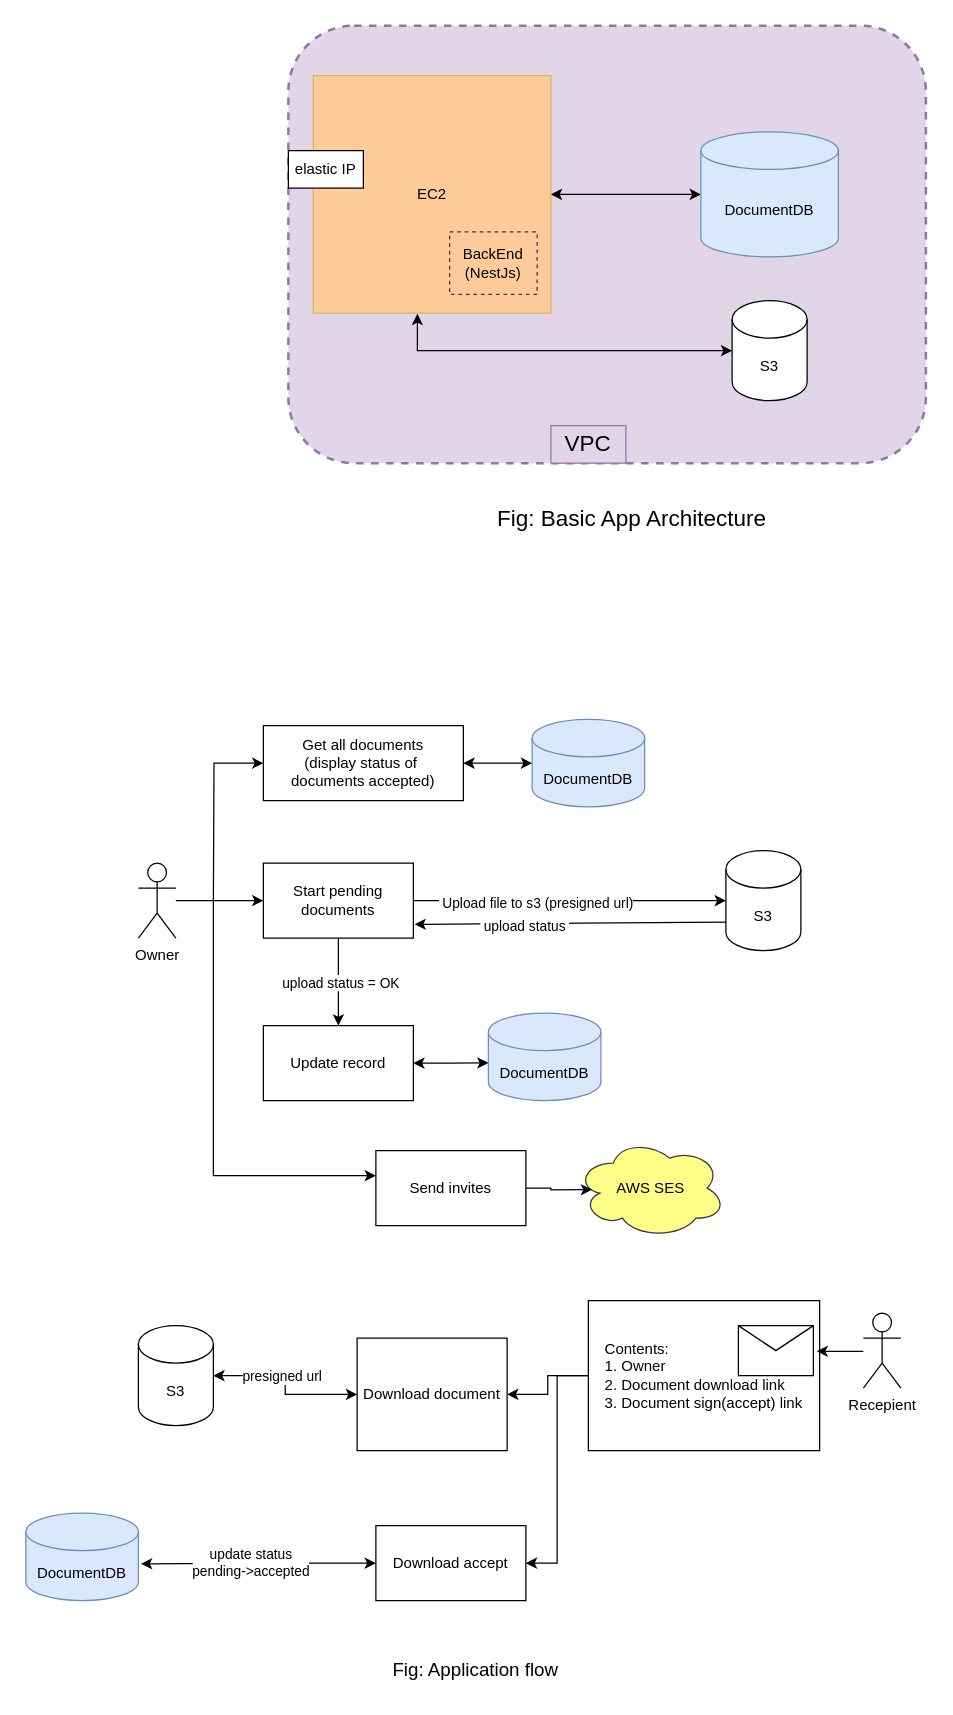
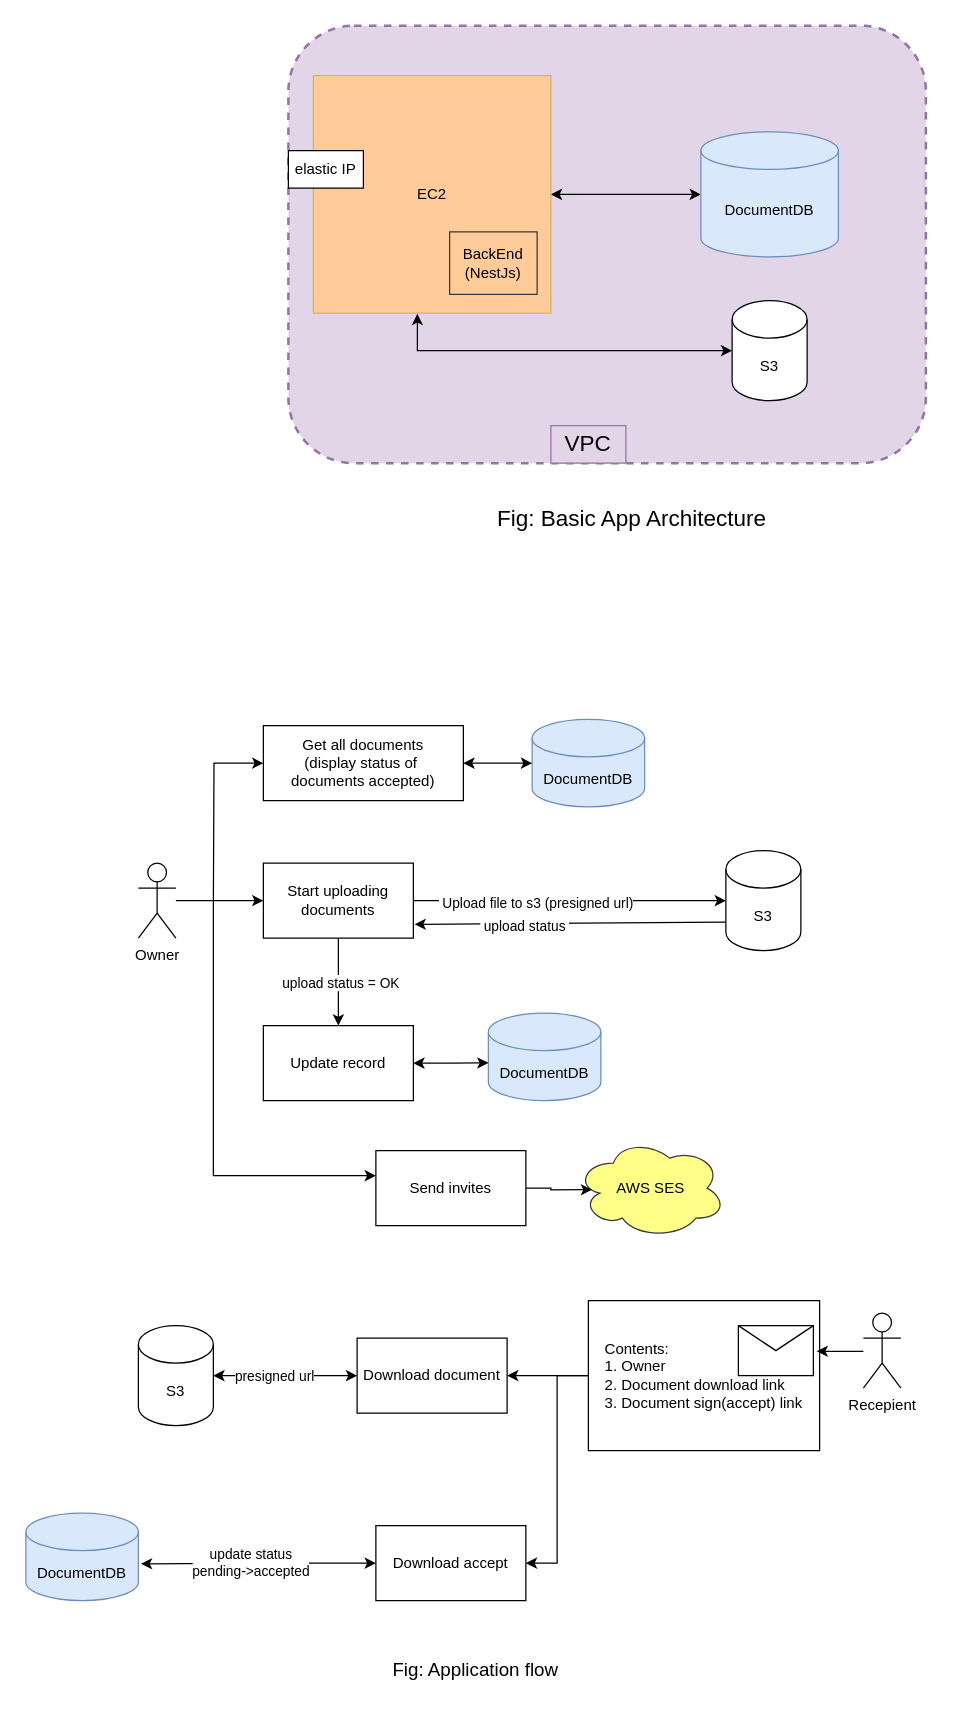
node "BackEnd (NestJs)": style dashed -> solid
node "Start pending documents": label "Start pending documents" -> "Start uploading documents"
node "Download document": size 150x113 -> 150x75
